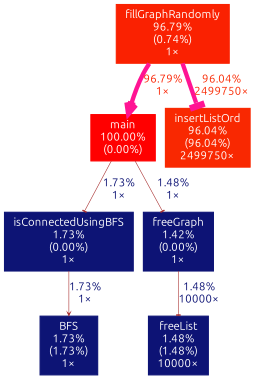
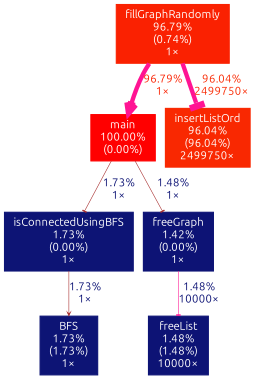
edge "freeGraph 1.42% (0.00%) 1×" -> "freeList 1.48% (1.48%) 10000×": color brown -> deeppink
